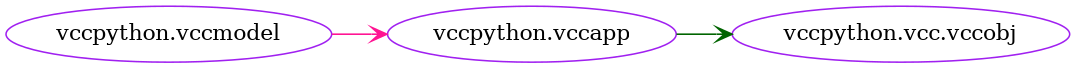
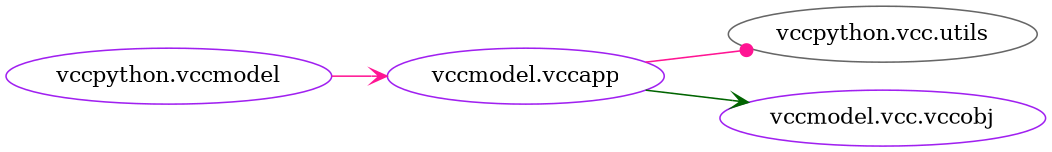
node "vccpython.vccapp": label "vccpython.vccapp" -> "vccmodel.vccapp"
node "vccpython.vcc.utils": added
node "vccpython.vcc.vccobj": label "vccpython.vcc.vccobj" -> "vccmodel.vcc.vccobj"
